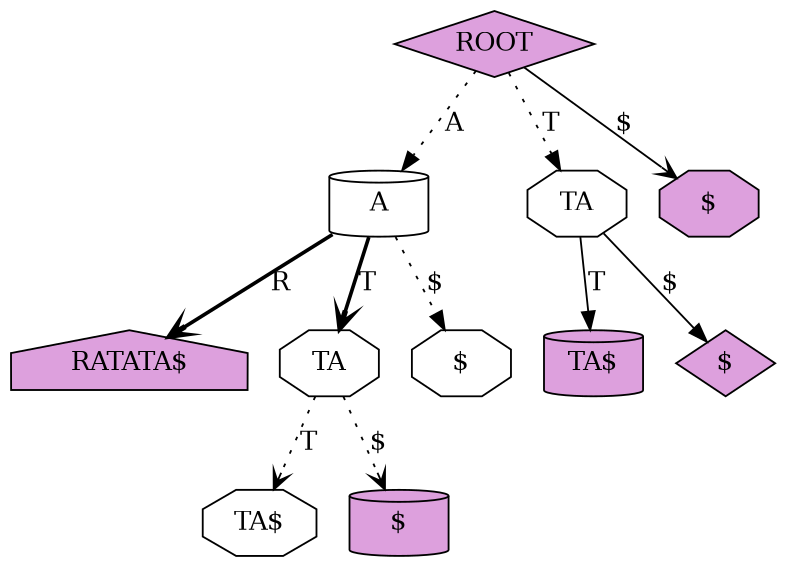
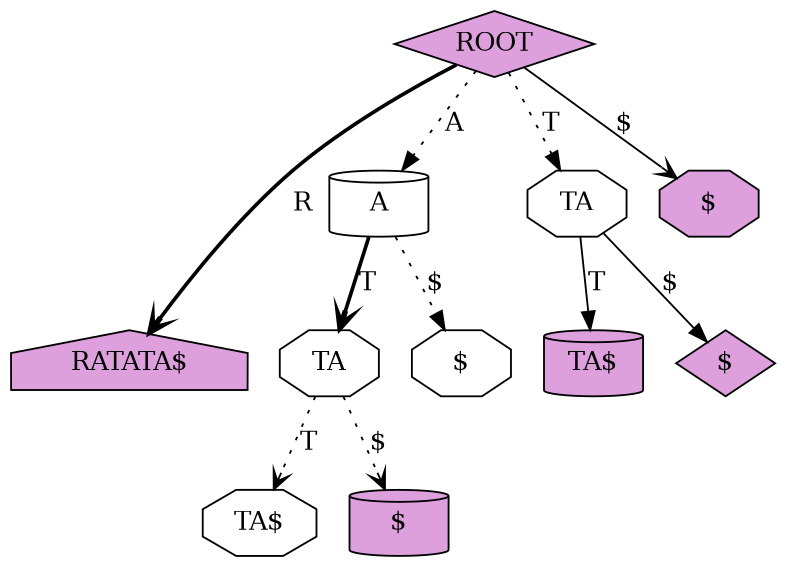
edge "A" -> "RATATA$": now "ROOT" -> "RATATA$"
